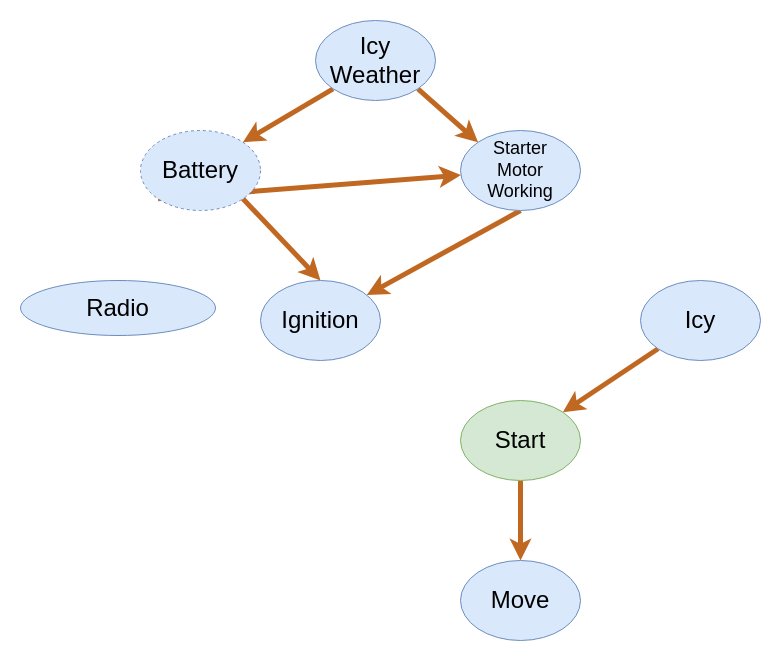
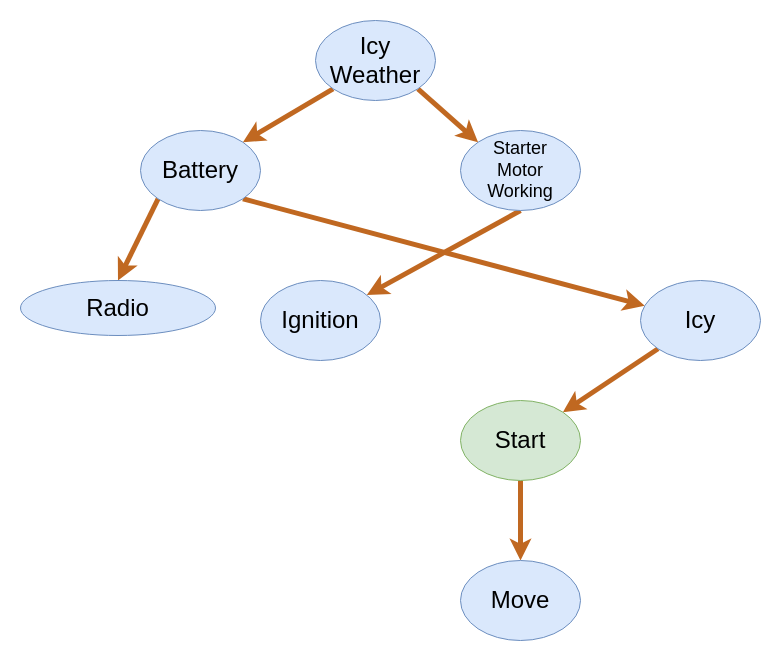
node "Battery": style dashed -> solid
edge "Battery" -> "Starter Motor Working": now "Battery" -> "Radio"
edge "Battery" -> "Ignition": now "Battery" -> "Icy"
